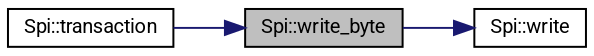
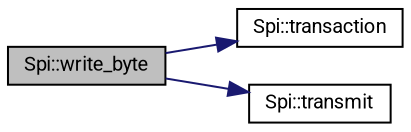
edge "Spi::transaction" -> "Spi::write_byte": reversed
node "Spi::write": label "Spi::write" -> "Spi::transmit"
